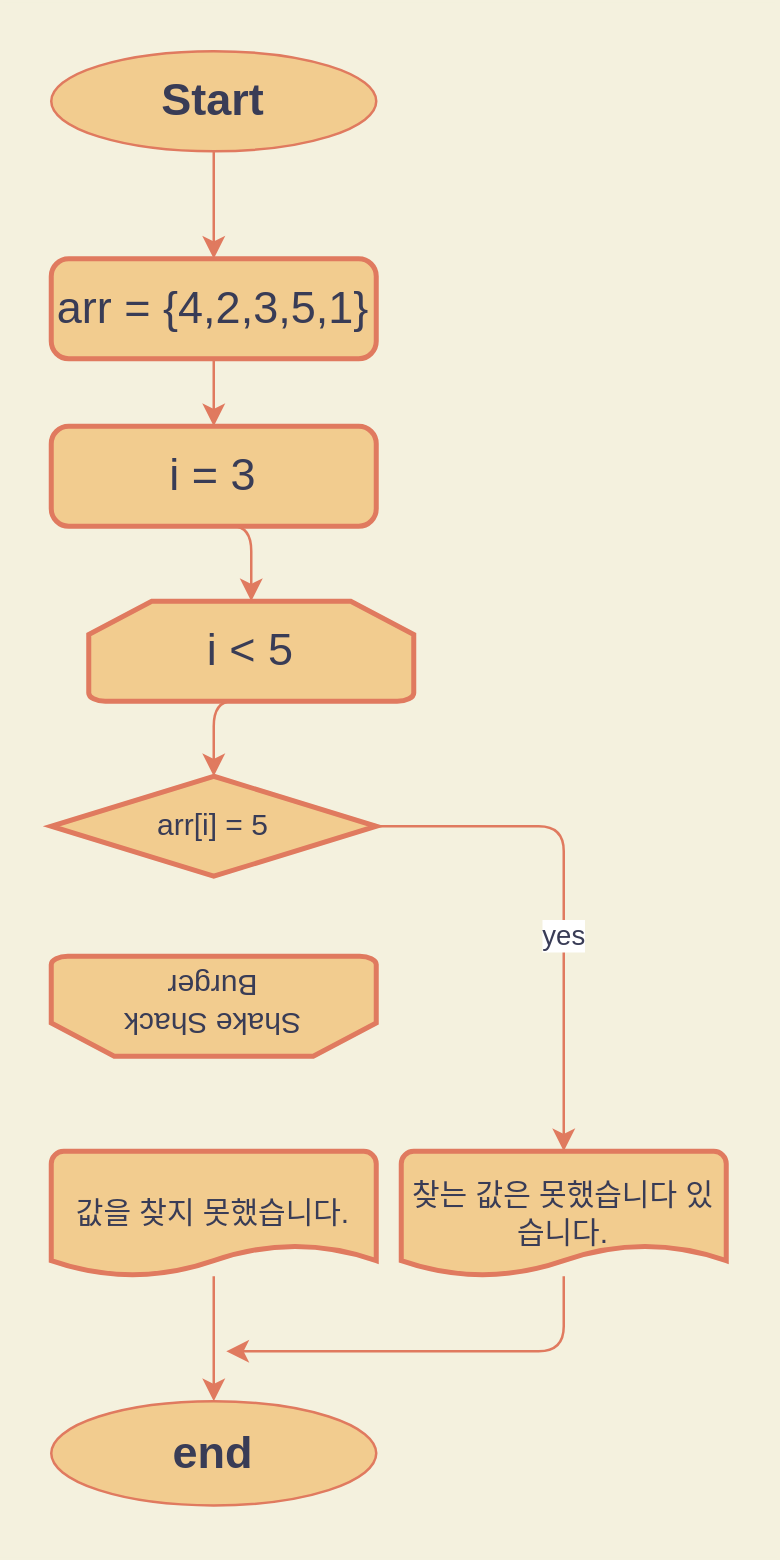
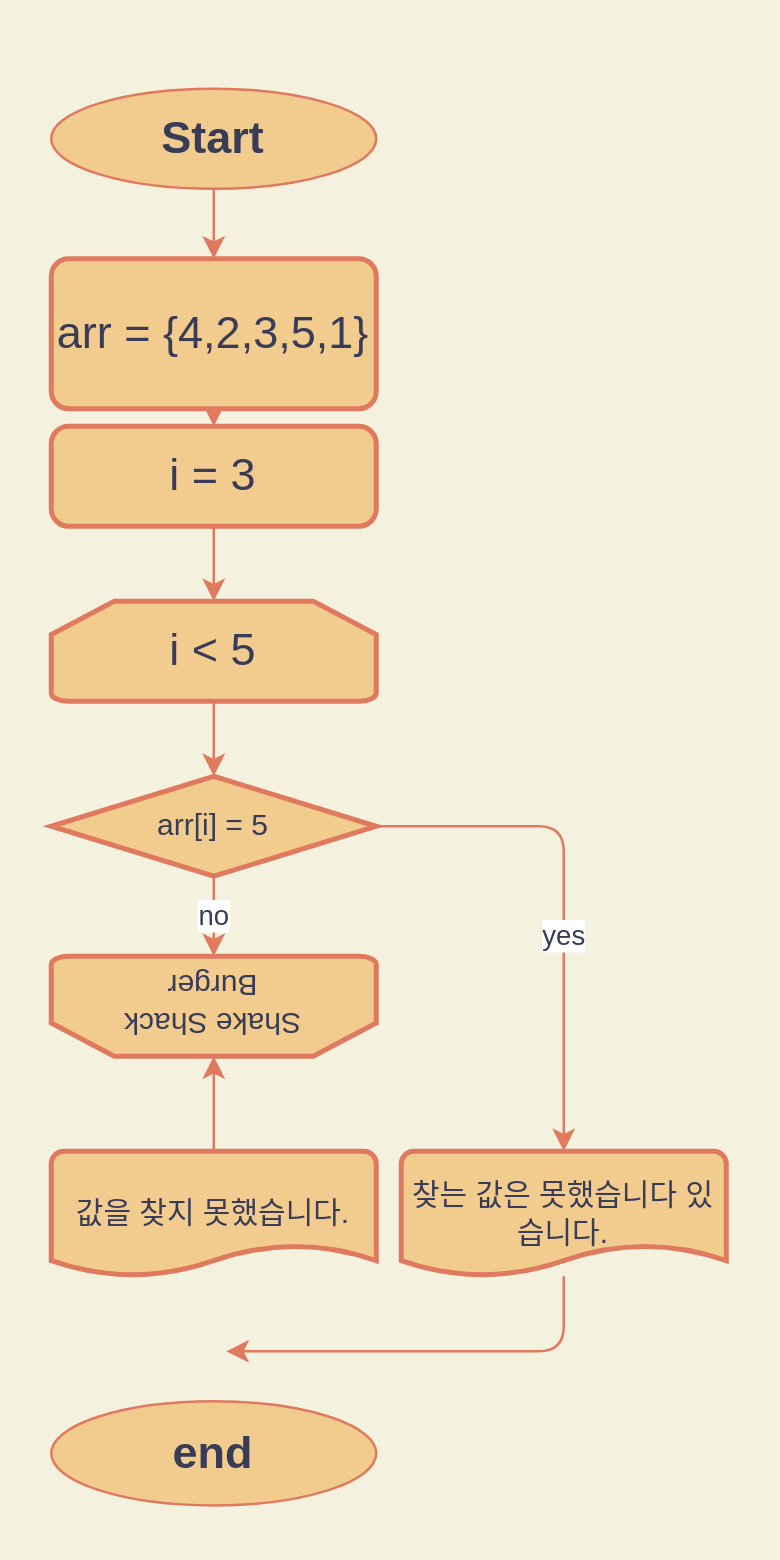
node "Start": moved (214, 101) -> (214, 139)
node "arr = {4,2,3,5,1}": size 325x100 -> 325x150
node "i < 5": moved (251, 651) -> (214, 651)
edge "arr[i] = 5" -> "Shake Shack Burger": added, label "no"
edge "값을 찾지 못했습니다." -> "end": now "값을 찾지 못했습니다." -> "Shake Shack Burger"
